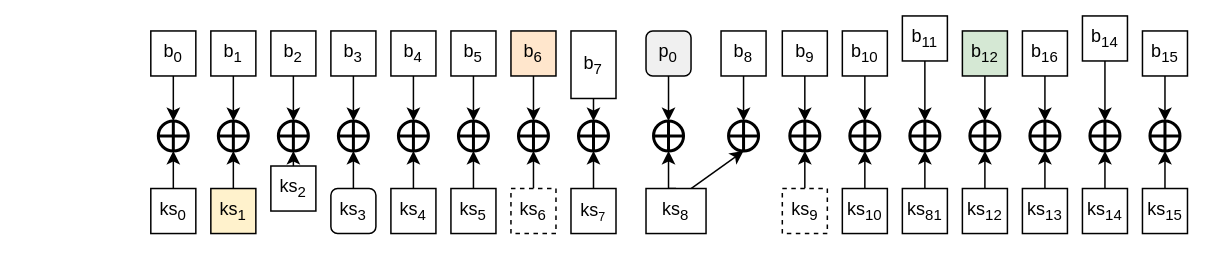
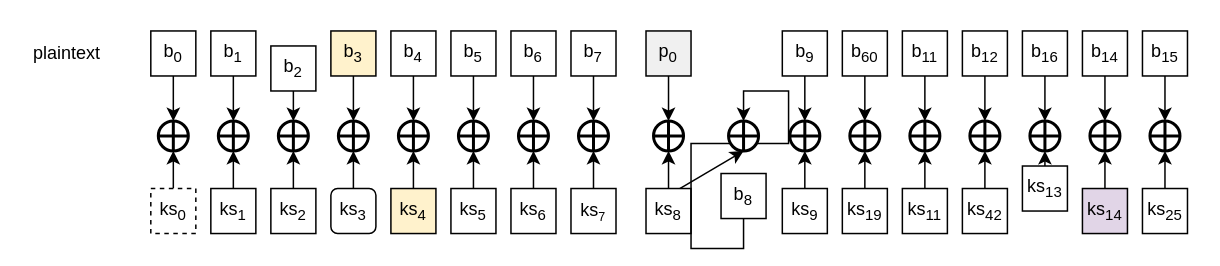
node "b11": moved (924, 38) -> (924, 53)
node "b14": moved (1104, 38) -> (1104, 53)
node "plaintext": added
node "b2": moved (293, 53) -> (293, 68)
node "b3": fillcolor #ffffff -> #fff2cc
node "b6": fillcolor #ffe6cc -> #ffffff
node "p0": shape rounded rectangle -> rectangle
node "b8": moved (743, 53) -> (743, 196)
node "b10": label "b10" -> "b60"
node "b12": fillcolor #d5e8d4 -> #ffffff
node "b7": size 45x68 -> 45x45
node "ks2": moved (293, 188) -> (293, 211)
node "ks0": style solid -> dashed
node "ks1": fillcolor #fff2cc -> #ffffff
node "ks4": fillcolor #ffffff -> #fff2cc
node "ks6": style dashed -> solid
node "ks8": size 60x45 -> 45x45
node "ks9": style dashed -> solid
node "ks10": label "ks10" -> "ks19"
node "ks81": label "ks81" -> "ks11"
node "ks12": label "ks12" -> "ks42"
node "ks13": moved (1044, 211) -> (1044, 188)
node "ks14": fillcolor #ffffff -> #e1d5e7
node "ks15": label "ks15" -> "ks25"
